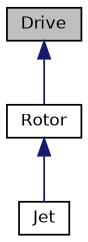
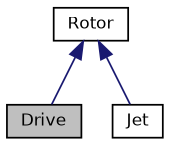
edge "Rotor" -> "Drive": reversed
